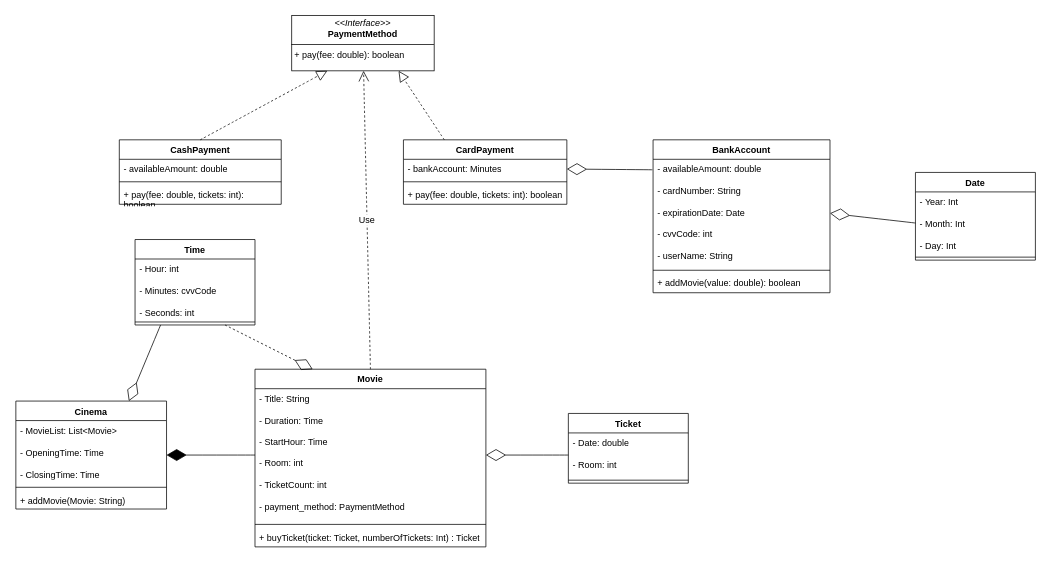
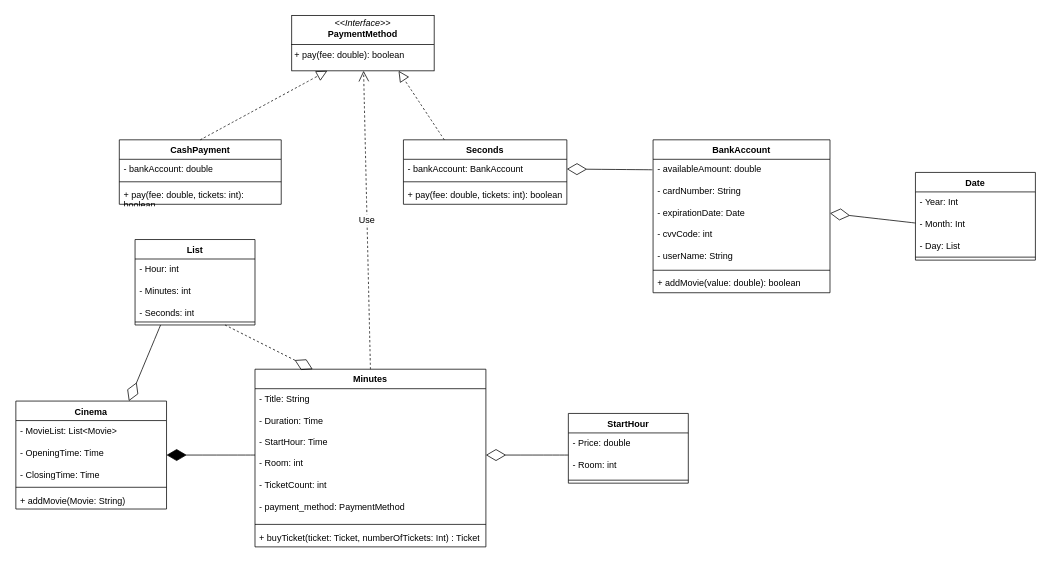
node "CardPayment": label "CardPayment" -> "Seconds"
node "- availableAmount: double": label "- availableAmount: double" -> "- bankAccount: double"
node "- bankAccount: Minutes": label "- bankAccount: Minutes" -> "- bankAccount: BankAccount"
node "- Year: Int - Month: Int - Day: Int": label "- Year: Int - Month: Int - Day: Int" -> "- Year: Int - Month: Int - Day: List"
node "Time": label "Time" -> "List"
node "- Hour: int - Minutes: cvvCode - Seconds: int": label "- Hour: int - Minutes: cvvCode - Seconds: int" -> "- Hour: int - Minutes: int - Seconds: int"
node "Movie": label "Movie" -> "Minutes"
node "Ticket": label "Ticket" -> "StartHour"
node "- Date: double - Room: int": label "- Date: double - Room: int" -> "- Price: double - Room: int"
